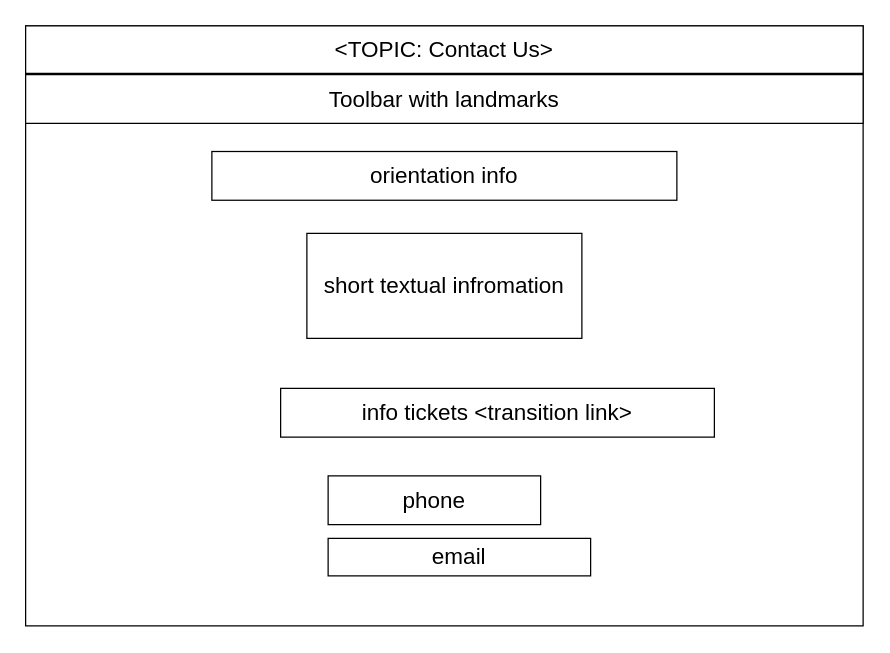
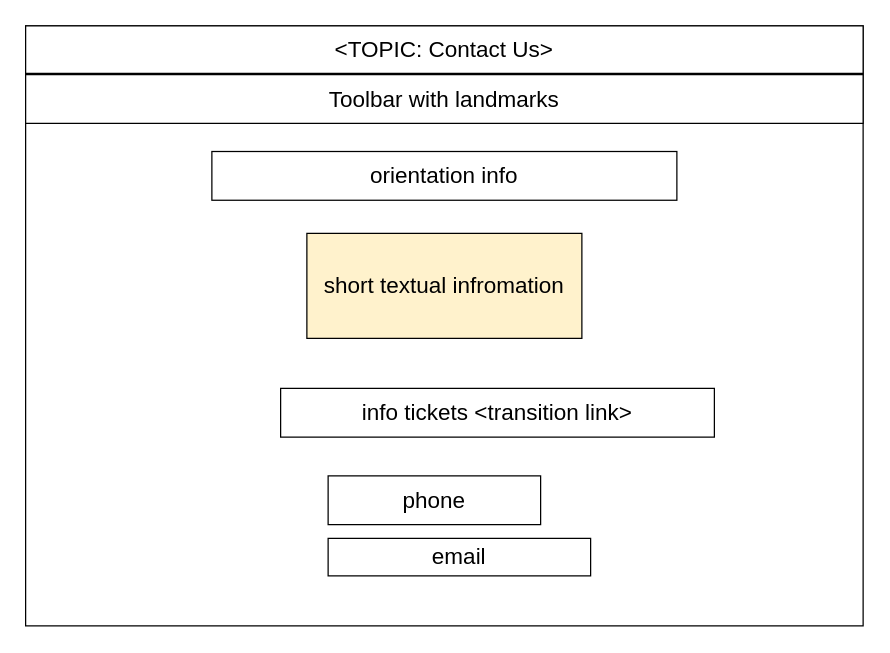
node "short textual infromation": fillcolor #ffffff -> #fff2cc
